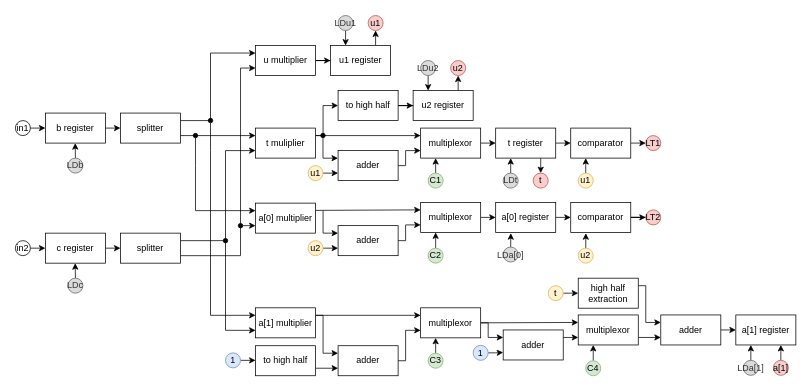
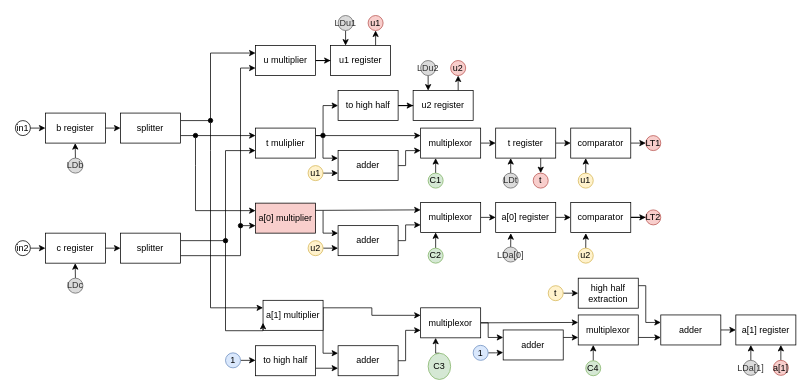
node "a[0] multiplier": fillcolor #ffffff -> #f8cecc
node "a[1] multiplier": moved (285, 323) -> (293, 315)
node "C3": size 15x15 -> 23x26
